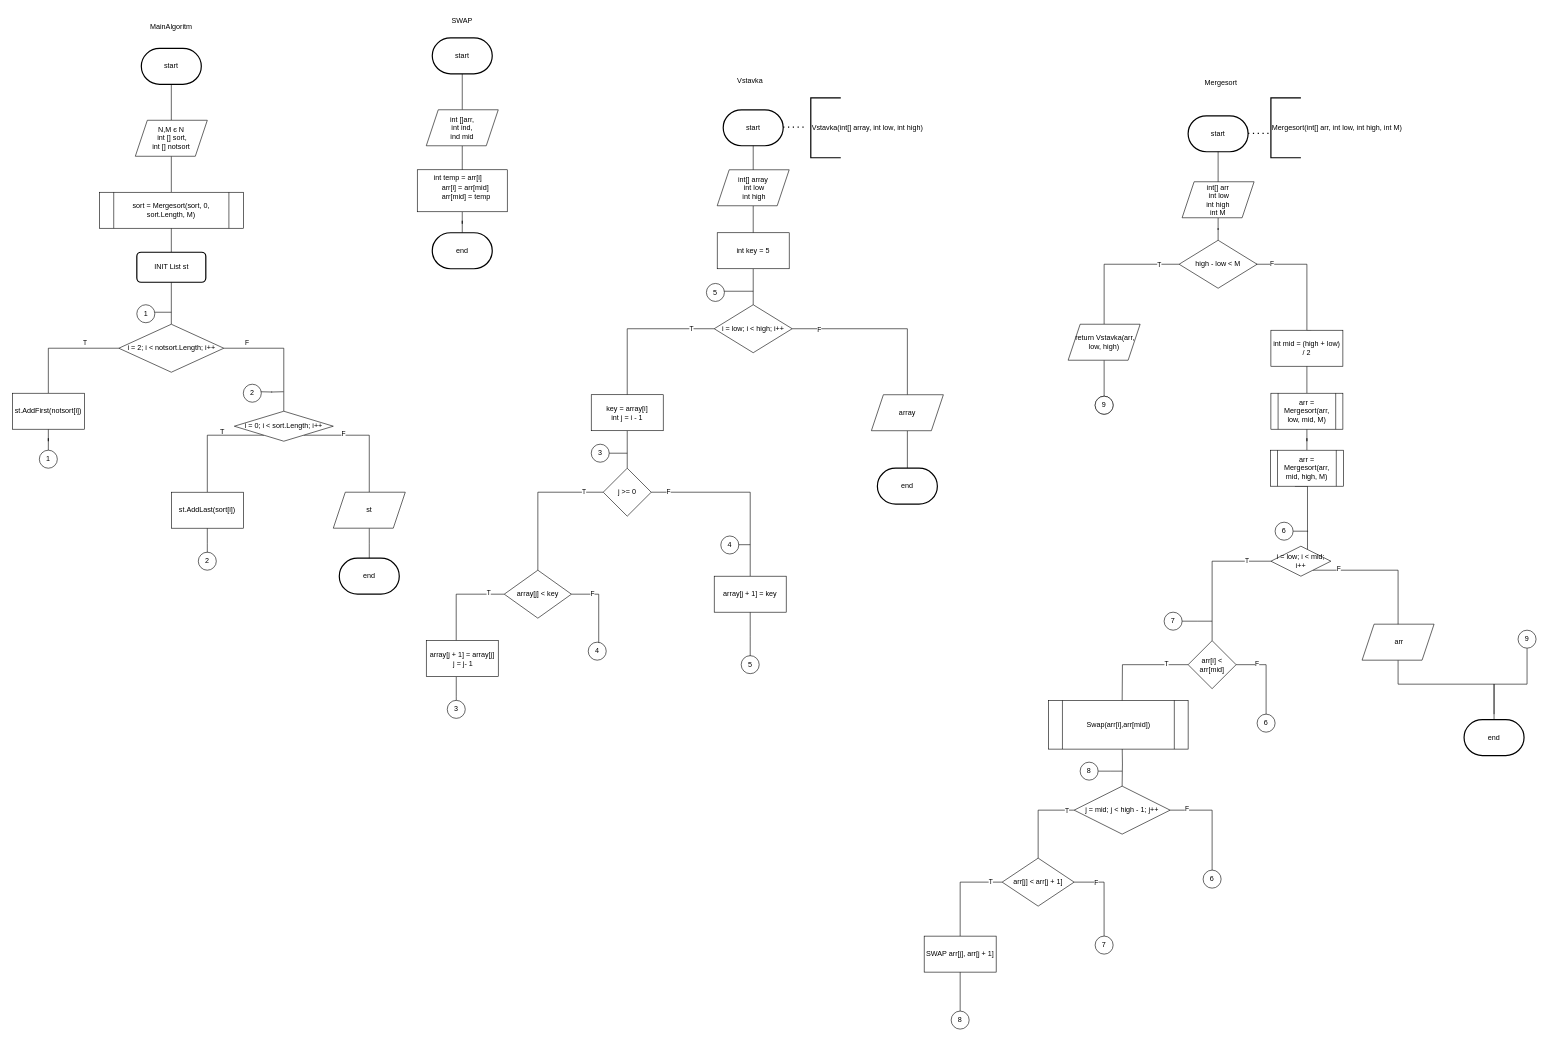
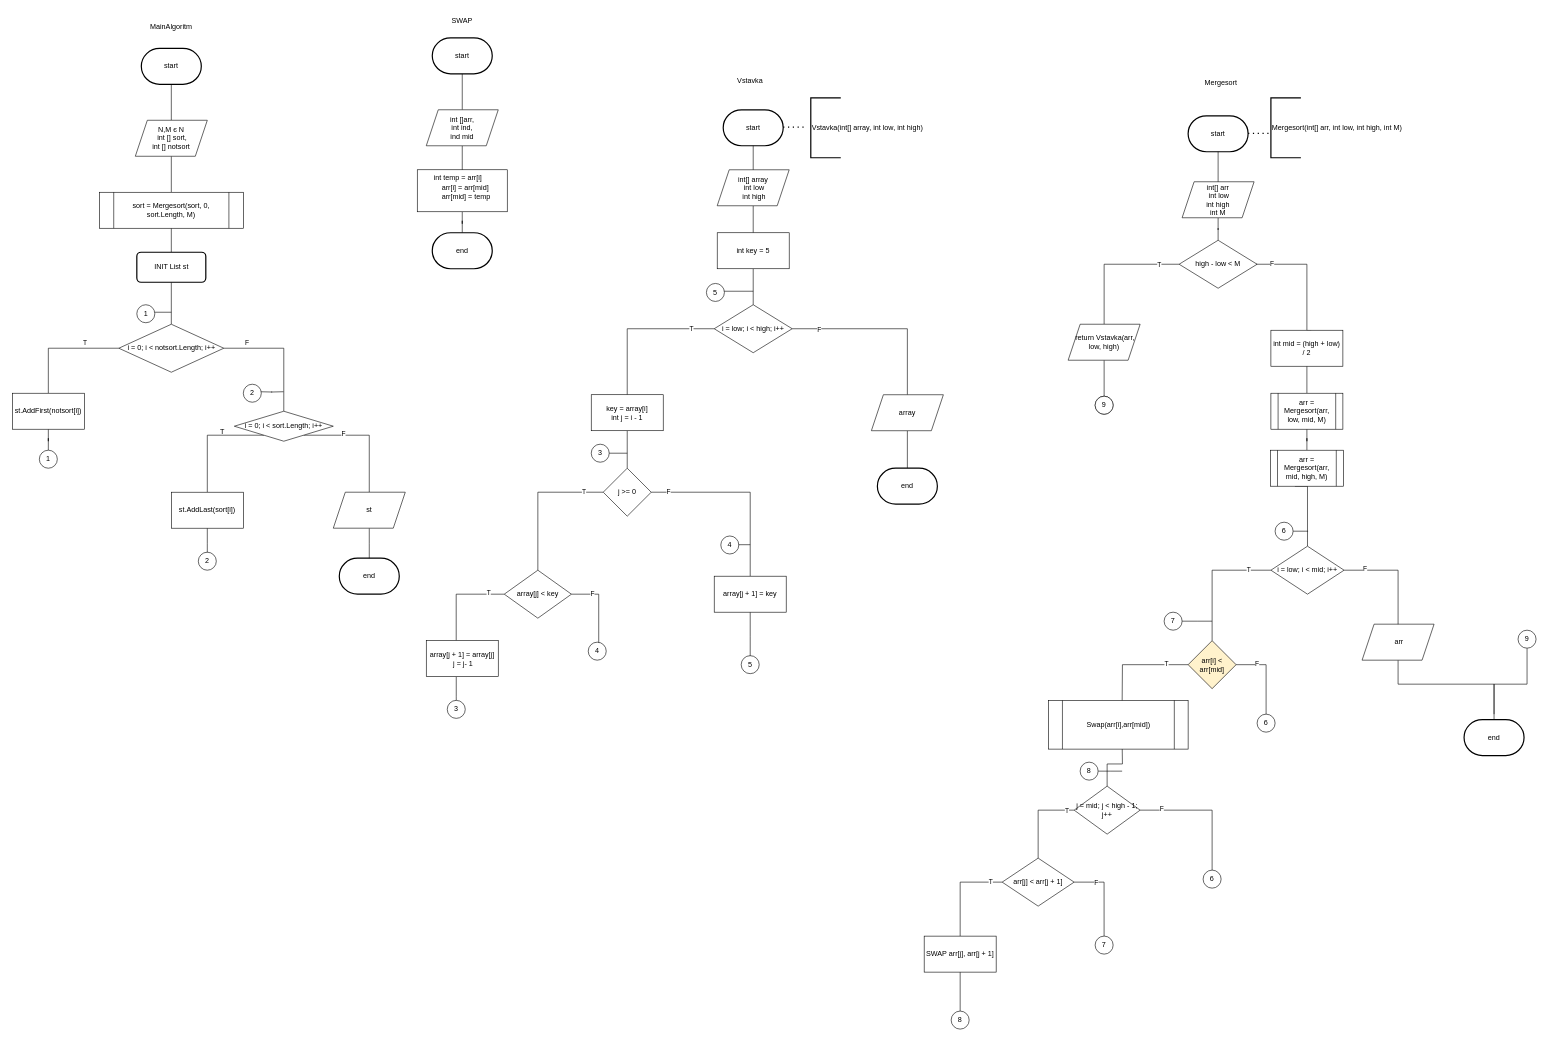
node "i = 2; i < notsort.Length; i++": label "i = 2; i < notsort.Length; i++" -> "i = 0; i < notsort.Length; i++"
node "i = low; i < mid; i++": size 60x30 -> 73x48
node "arr[i] < arr[mid]": fillcolor #ffffff -> #fff2cc
node "j = mid; j < high - 1; j++": size 96x48 -> 66x48
